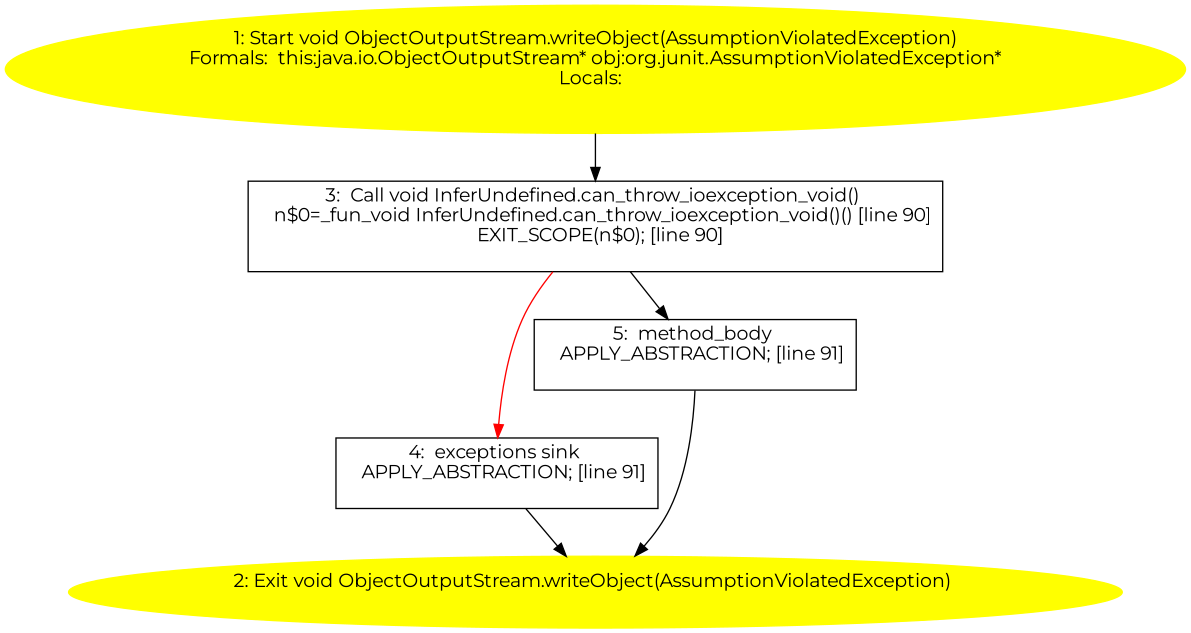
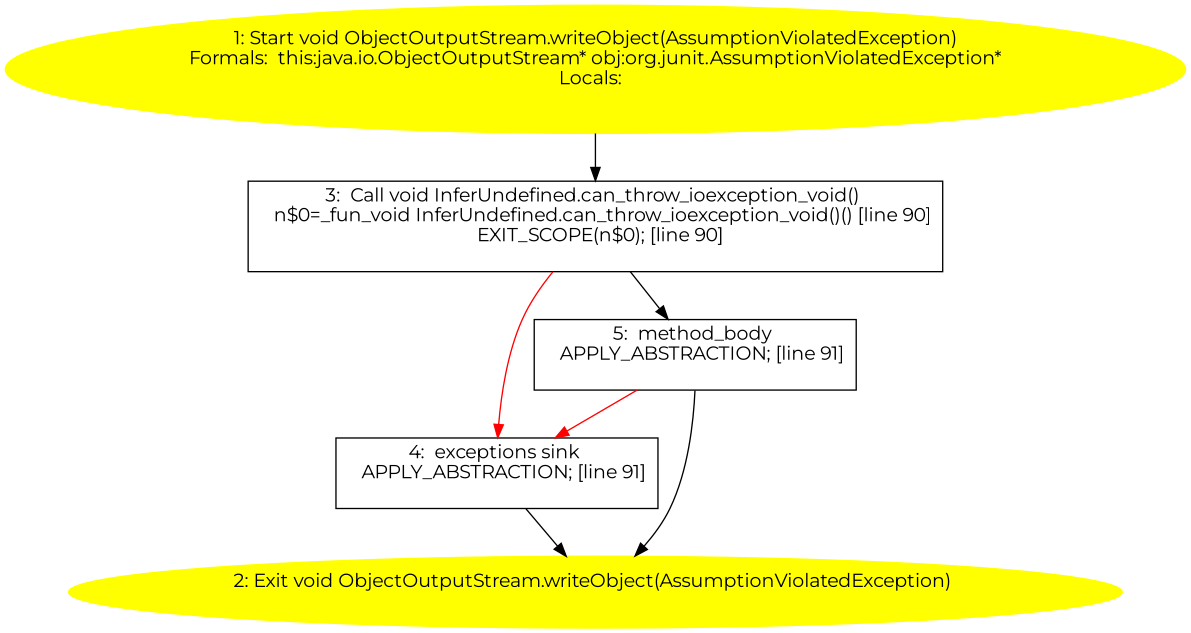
edge "5:  method_body APPLY_ABSTRACTION; [line 91]" -> "4:  exceptions sink APPLY_ABSTRACTION; [line 91]": added
